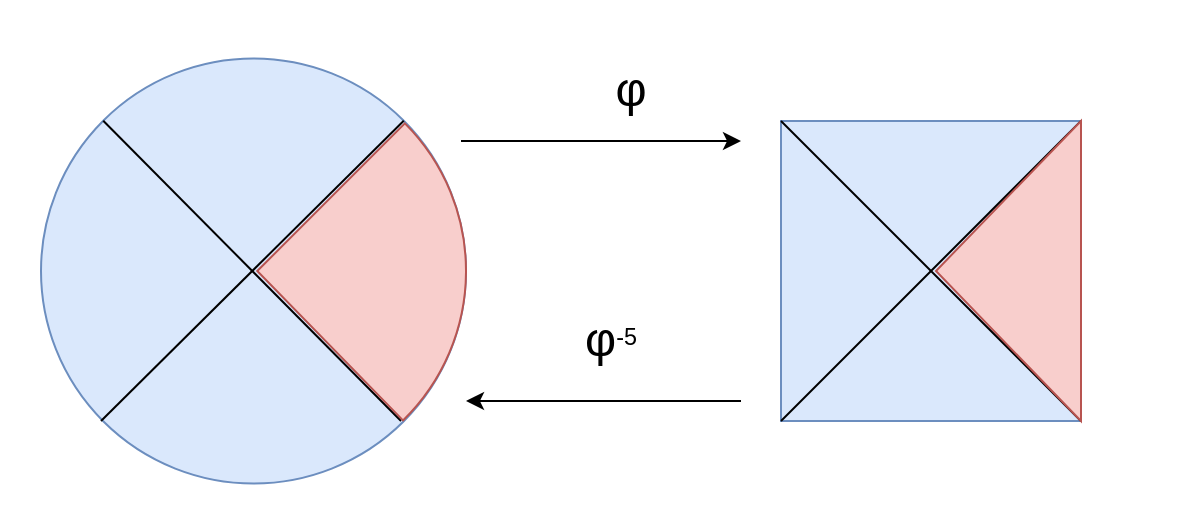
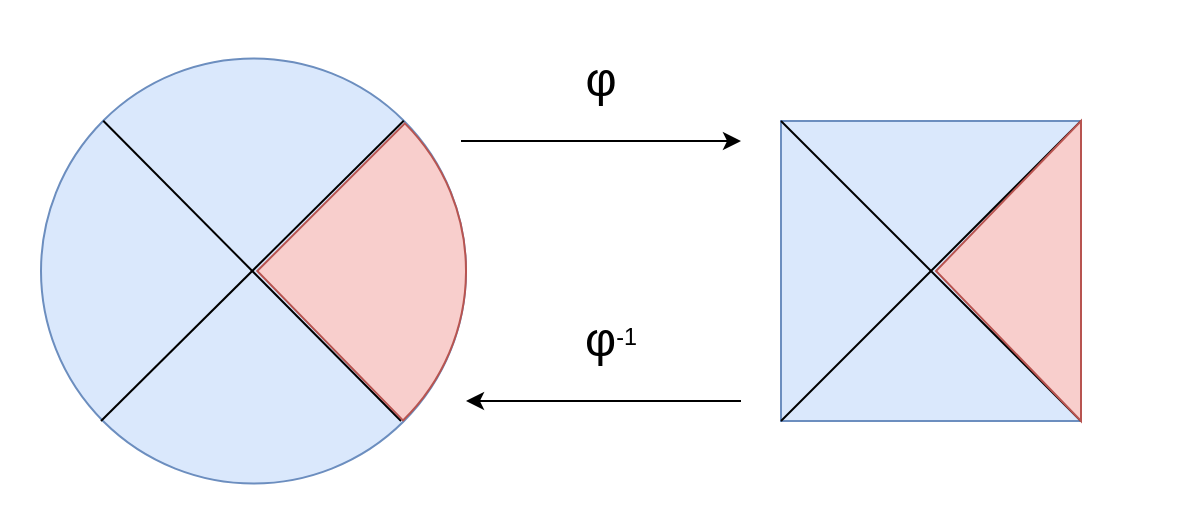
node "φ": moved (631, 91) -> (601, 81)
node "φ-5": label "φ-5" -> "φ-1"
